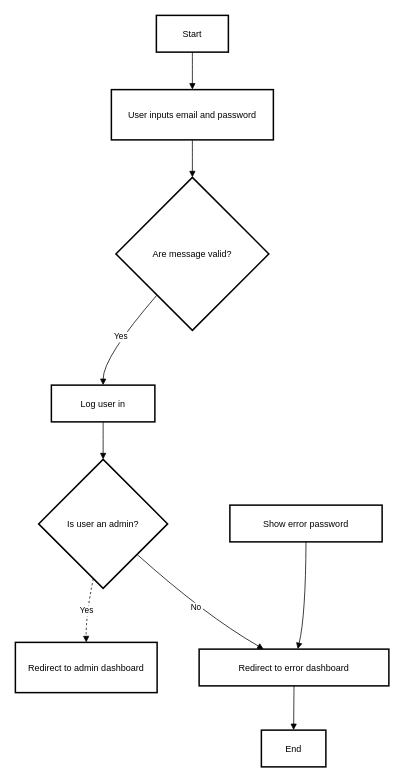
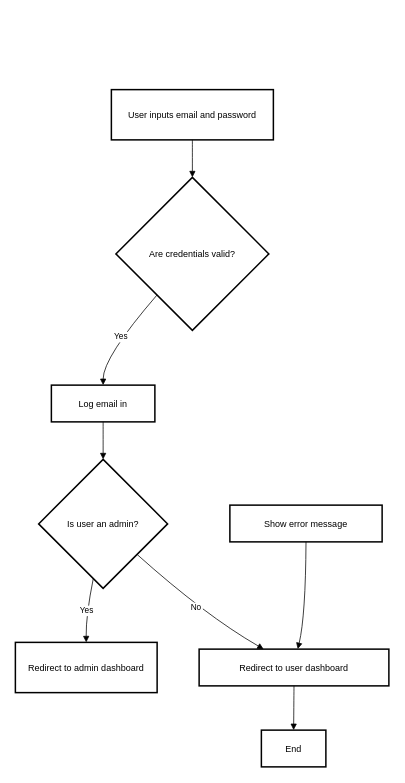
node "Start": removed
edge "Start" -> "User inputs email and password": removed
node "Are message valid?": label "Are message valid?" -> "Are credentials valid?"
node "Log user in": label "Log user in" -> "Log email in"
node "Show error password": label "Show error password" -> "Show error message"
edge "Is user an admin?" -> "Redirect to admin dashboard": style dashed -> solid
node "Redirect to error dashboard": label "Redirect to error dashboard" -> "Redirect to user dashboard"
